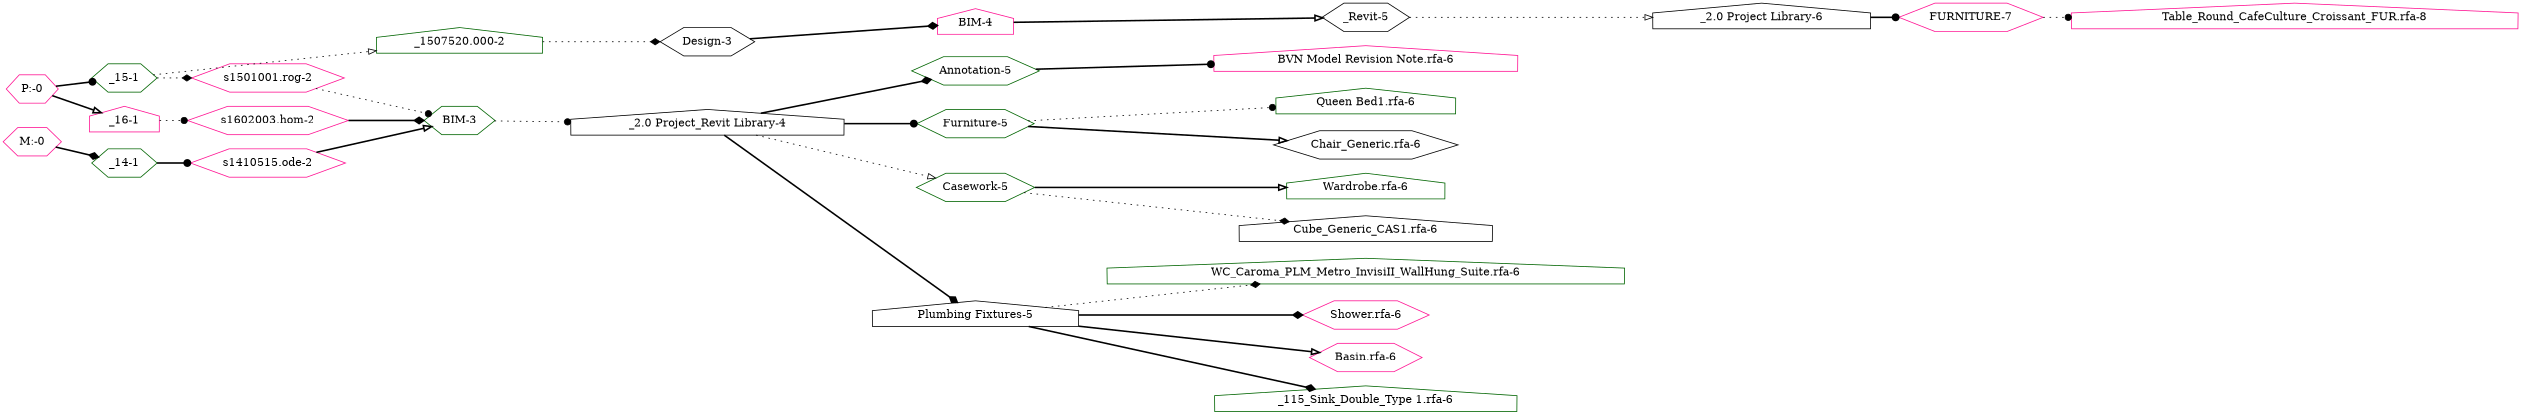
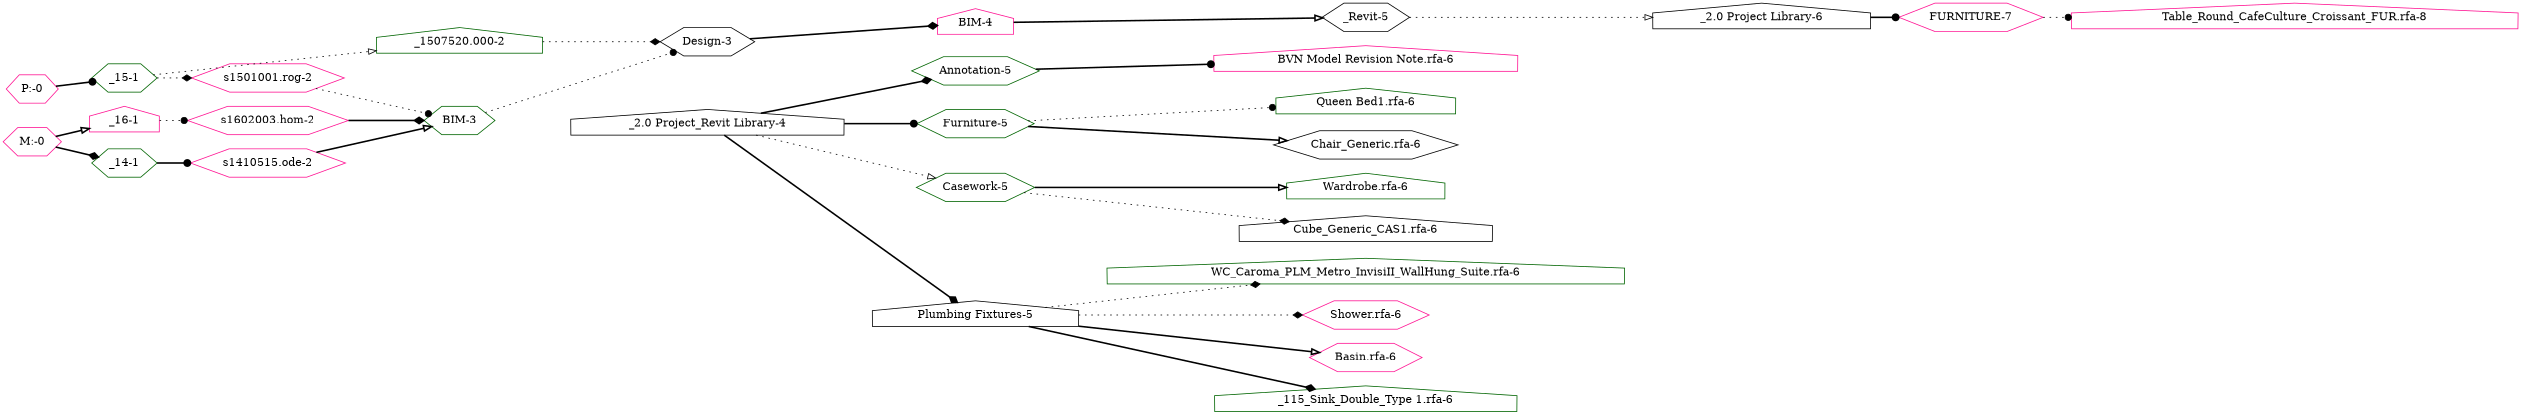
edge "P:-0" -> "_16-1": now "M:-0" -> "_16-1"
edge "BIM-3" -> "_2.0 Project_Revit Library-4": now "BIM-3" -> "Design-3"
edge "Plumbing Fixtures-5" -> "Shower.rfa-6": style bold -> dotted
